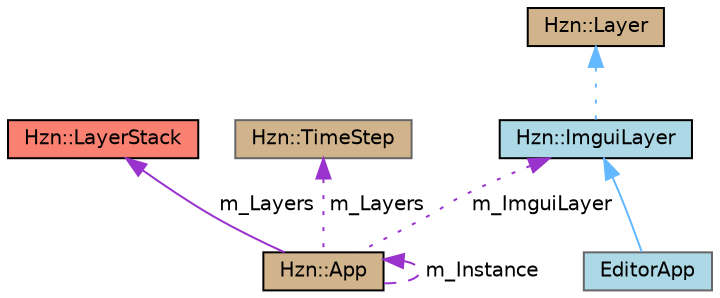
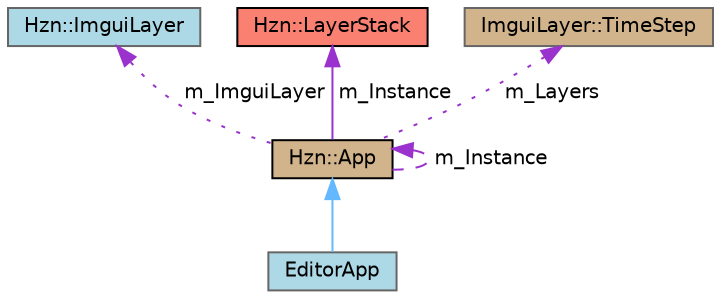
node "Hzn::Layer": removed
node "Hzn::TimeStep": label "Hzn::TimeStep" -> "ImguiLayer::TimeStep"
node "Hzn::ImguiLayer": color black -> gray40
edge "Hzn::App" -> "Hzn::LayerStack": label " m_Layers" -> " m_Instance"
edge "EditorApp" -> "Hzn::ImguiLayer": now "EditorApp" -> "Hzn::App"
